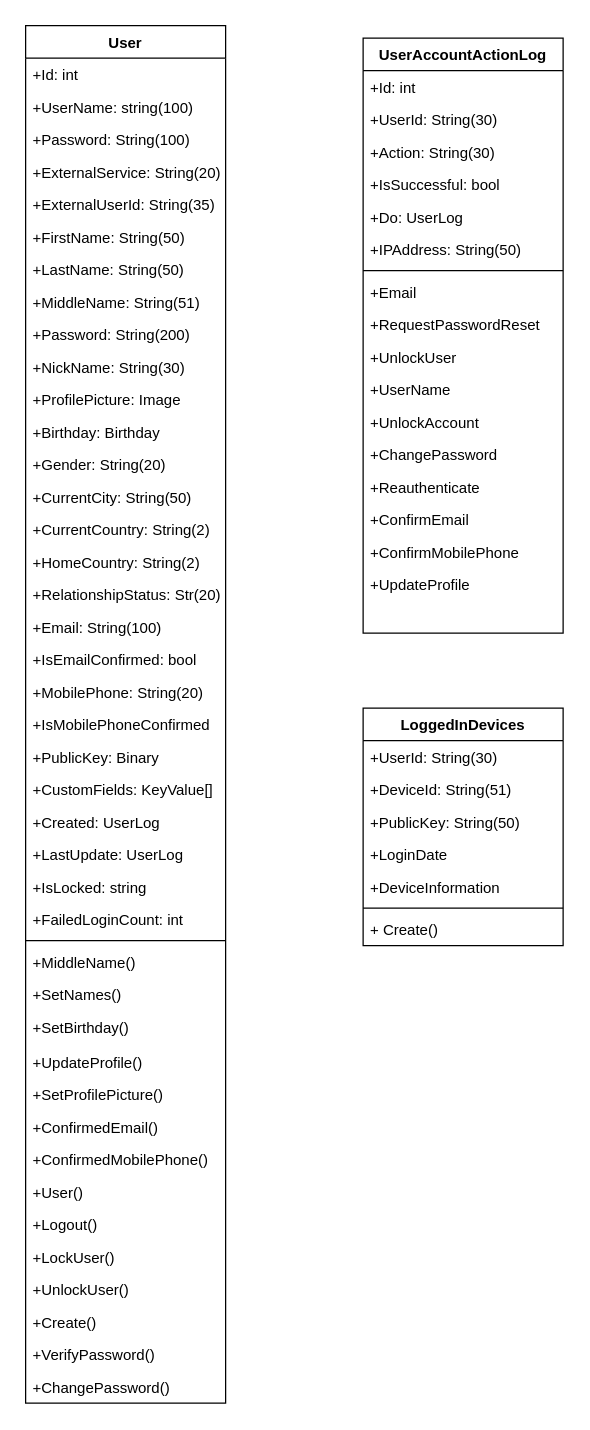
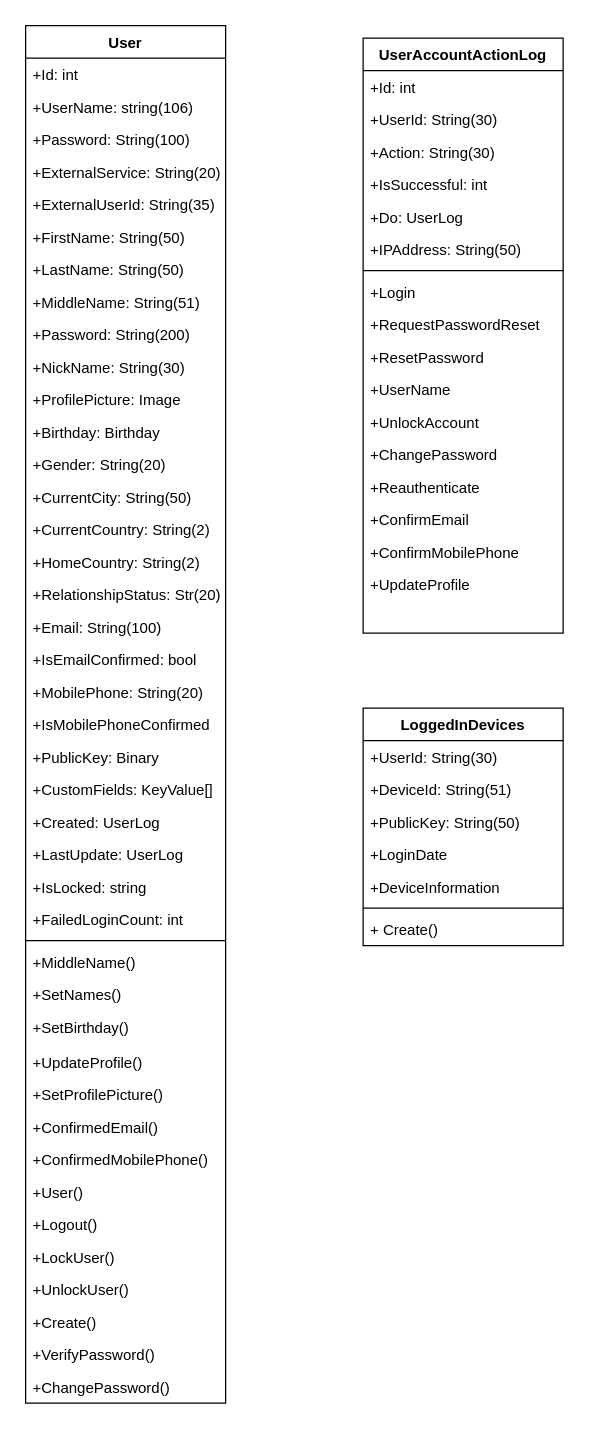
node "+UserName: string(100)": label "+UserName: string(100)" -> "+UserName: string(106)"
node "+IsSuccessful: bool": label "+IsSuccessful: bool" -> "+IsSuccessful: int"
node "+Email": label "+Email" -> "+Login"
node "+UnlockUser": label "+UnlockUser" -> "+ResetPassword"
